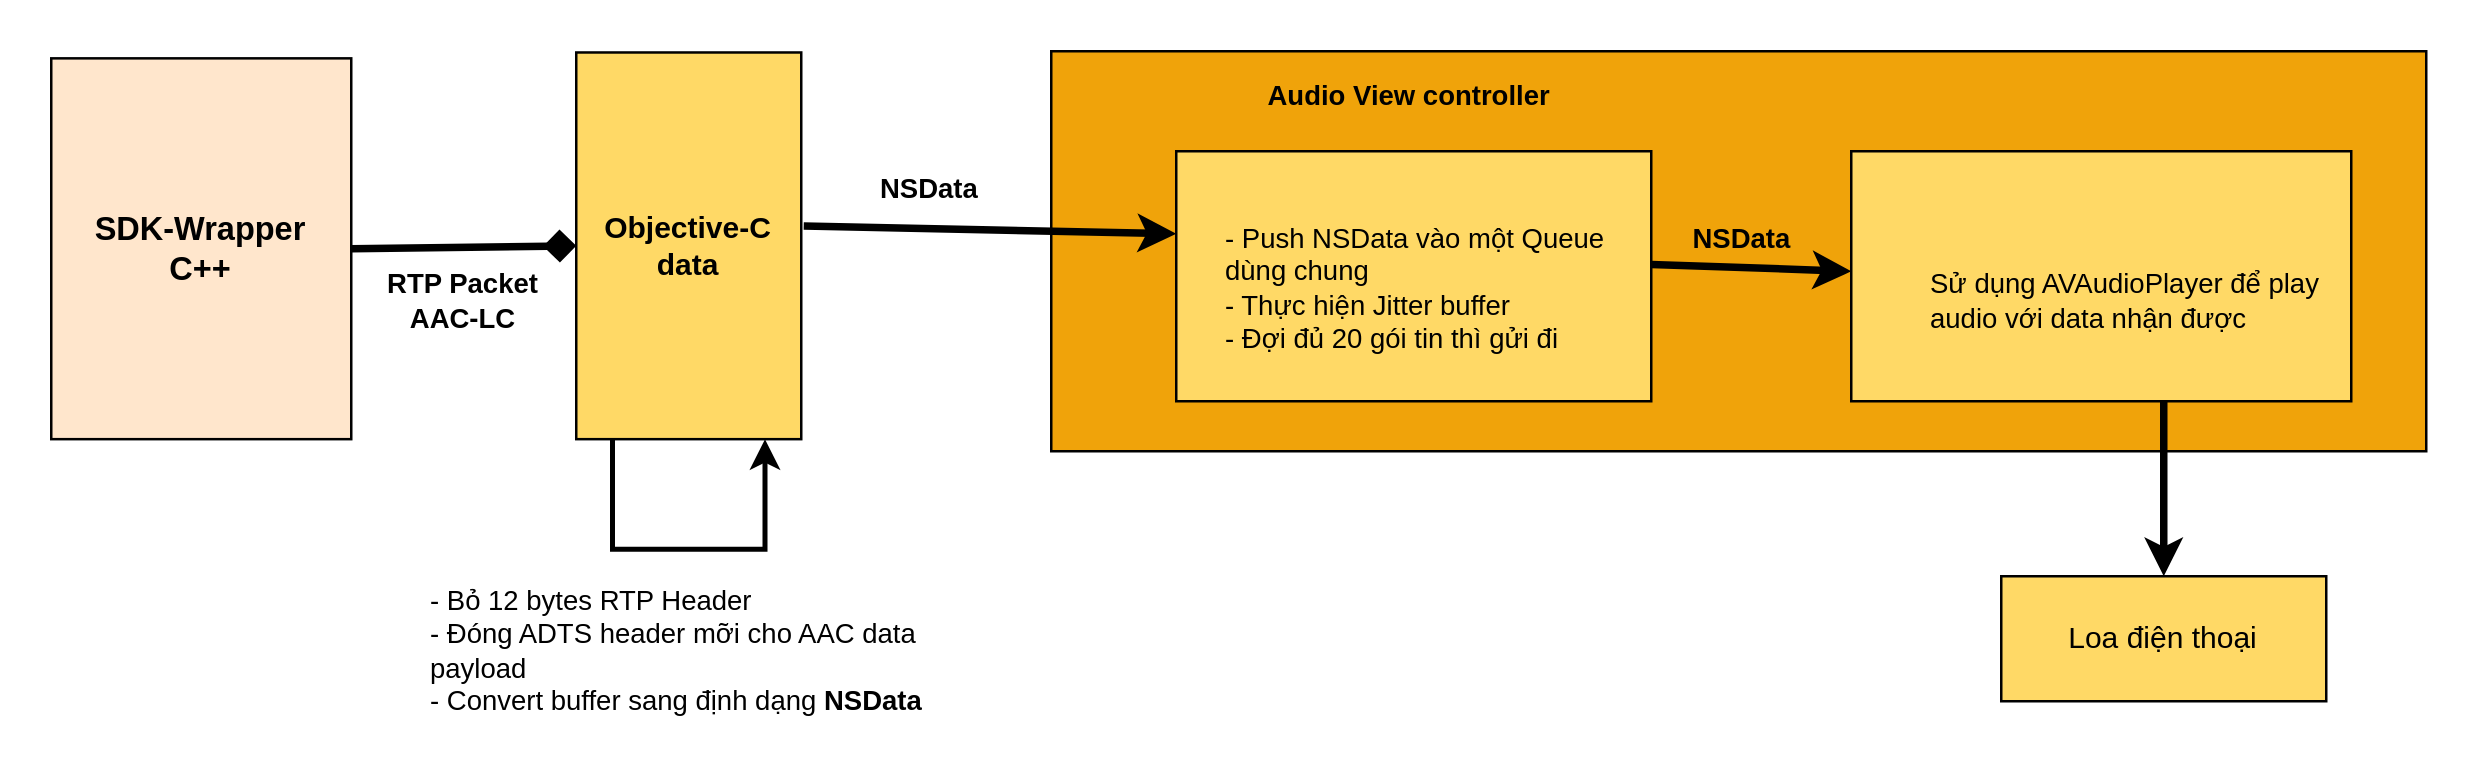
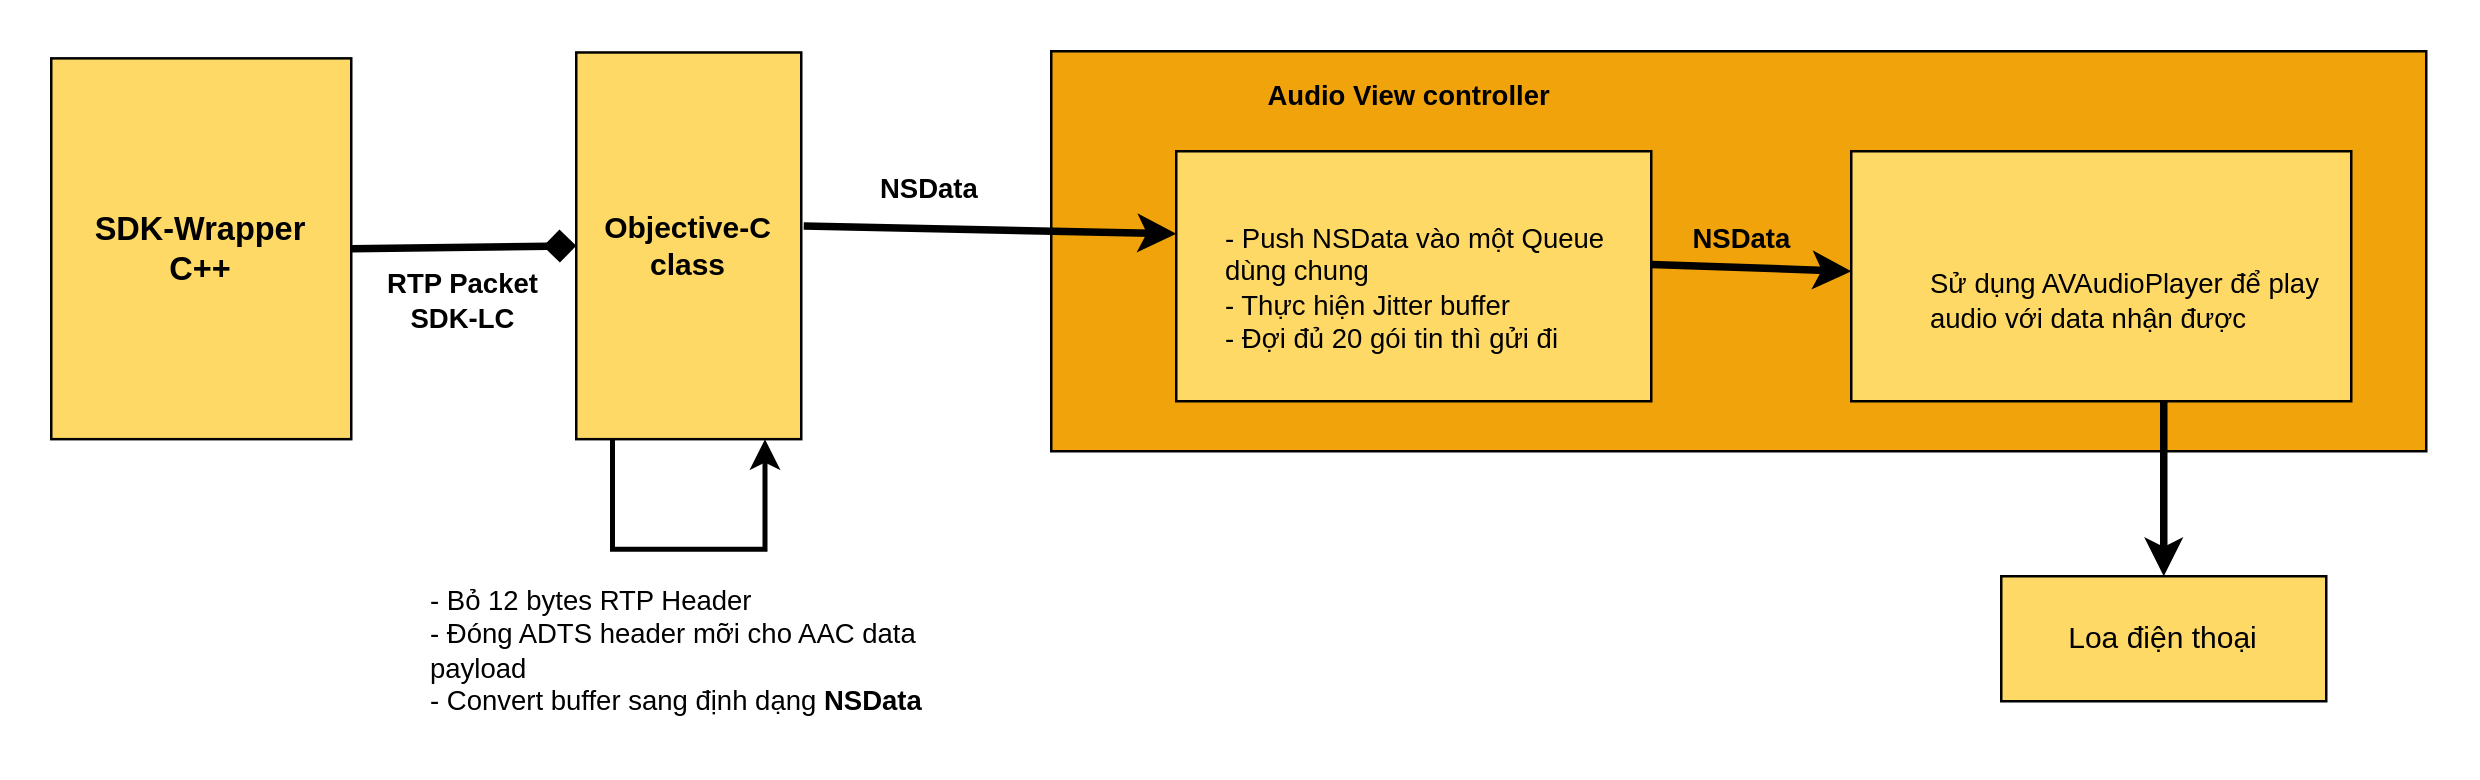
node "Objective-C data": label "Objective-C data" -> "Objective-C class"
node "SDK-Wrapper C++": fillcolor #ffe6cc -> #ffd966
node "RTP Packet AAC-LC": label "RTP Packet AAC-LC" -> "RTP Packet SDK-LC"
